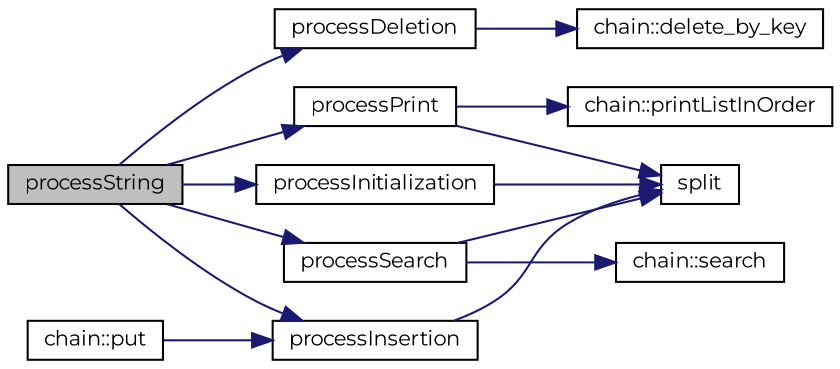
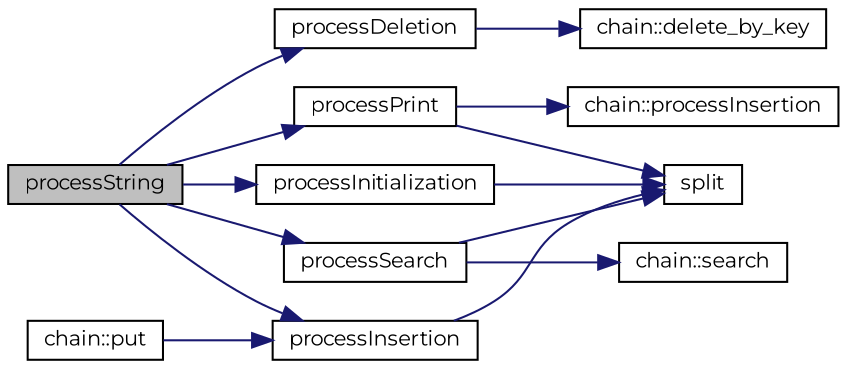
node "chain::printListInOrder": label "chain::printListInOrder" -> "chain::processInsertion"
